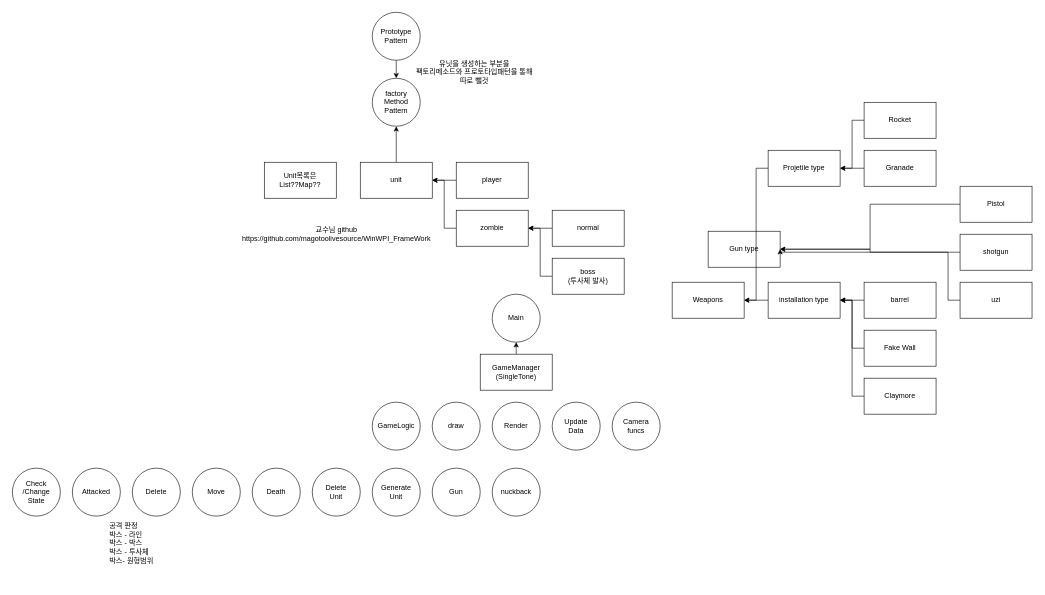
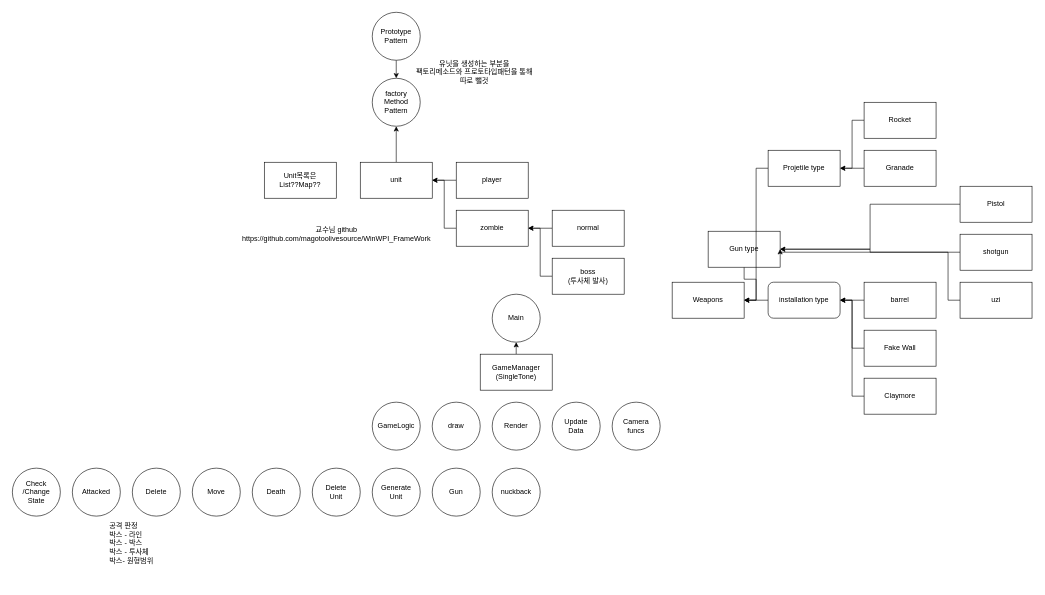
edge "Gun type" -> "Weapons": added
node "installation type": shape rectangle -> rounded rectangle
